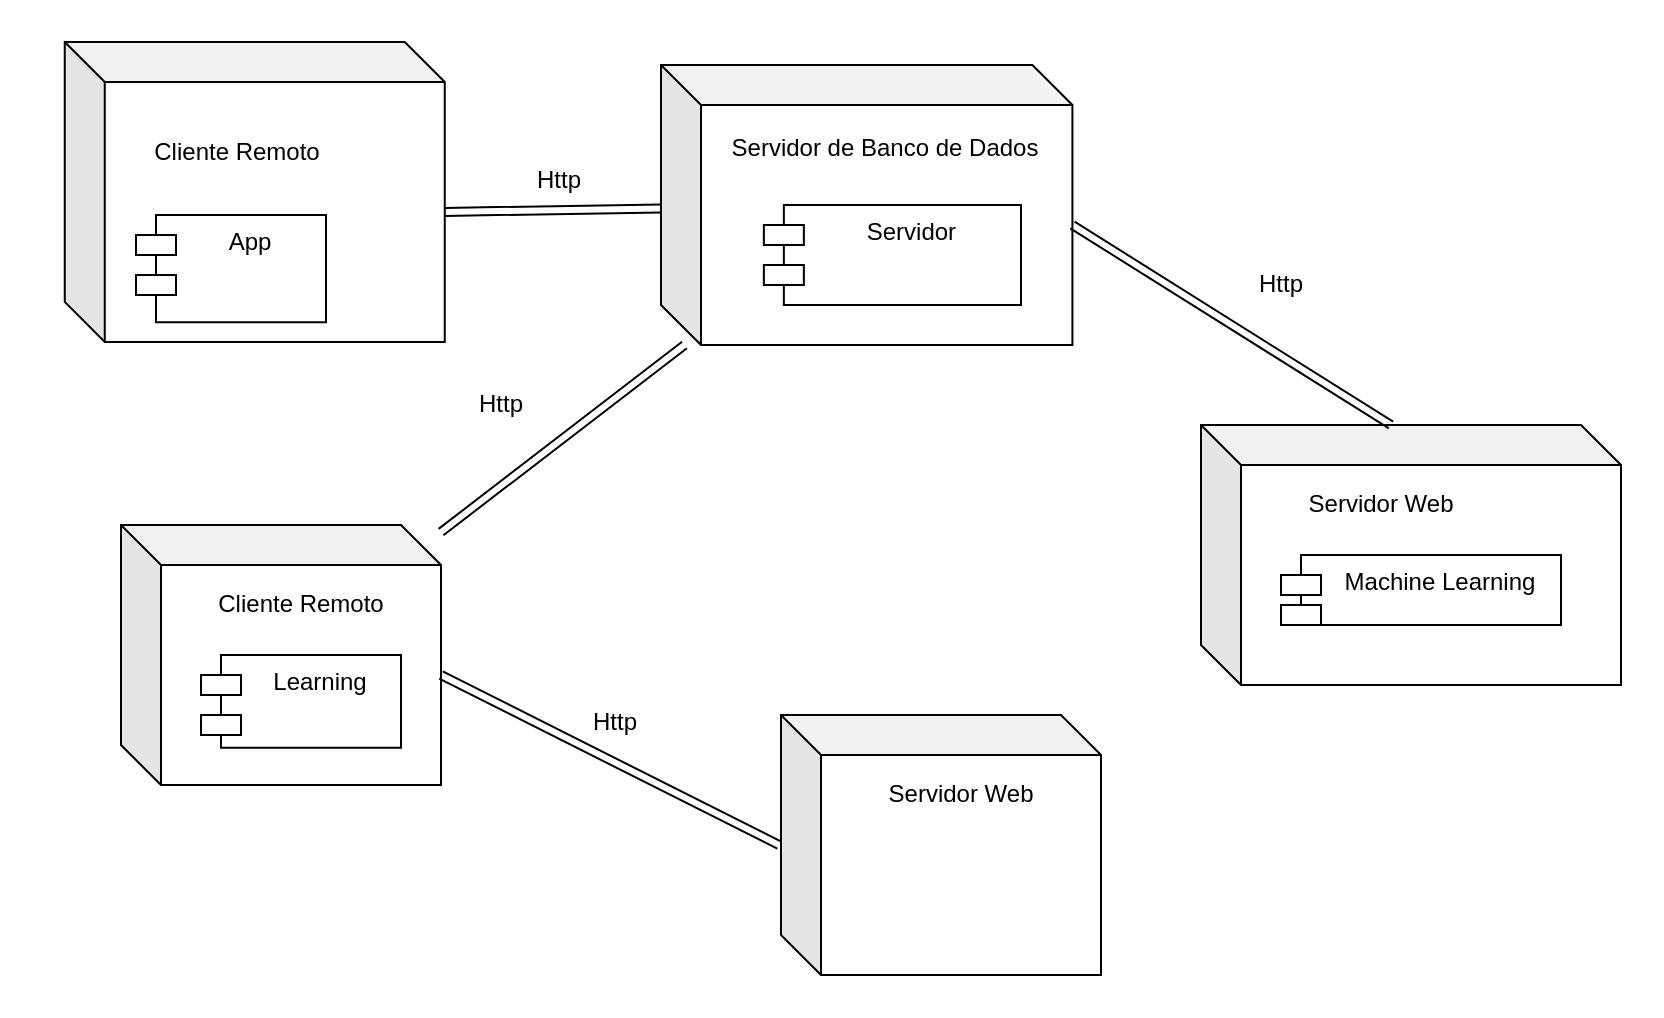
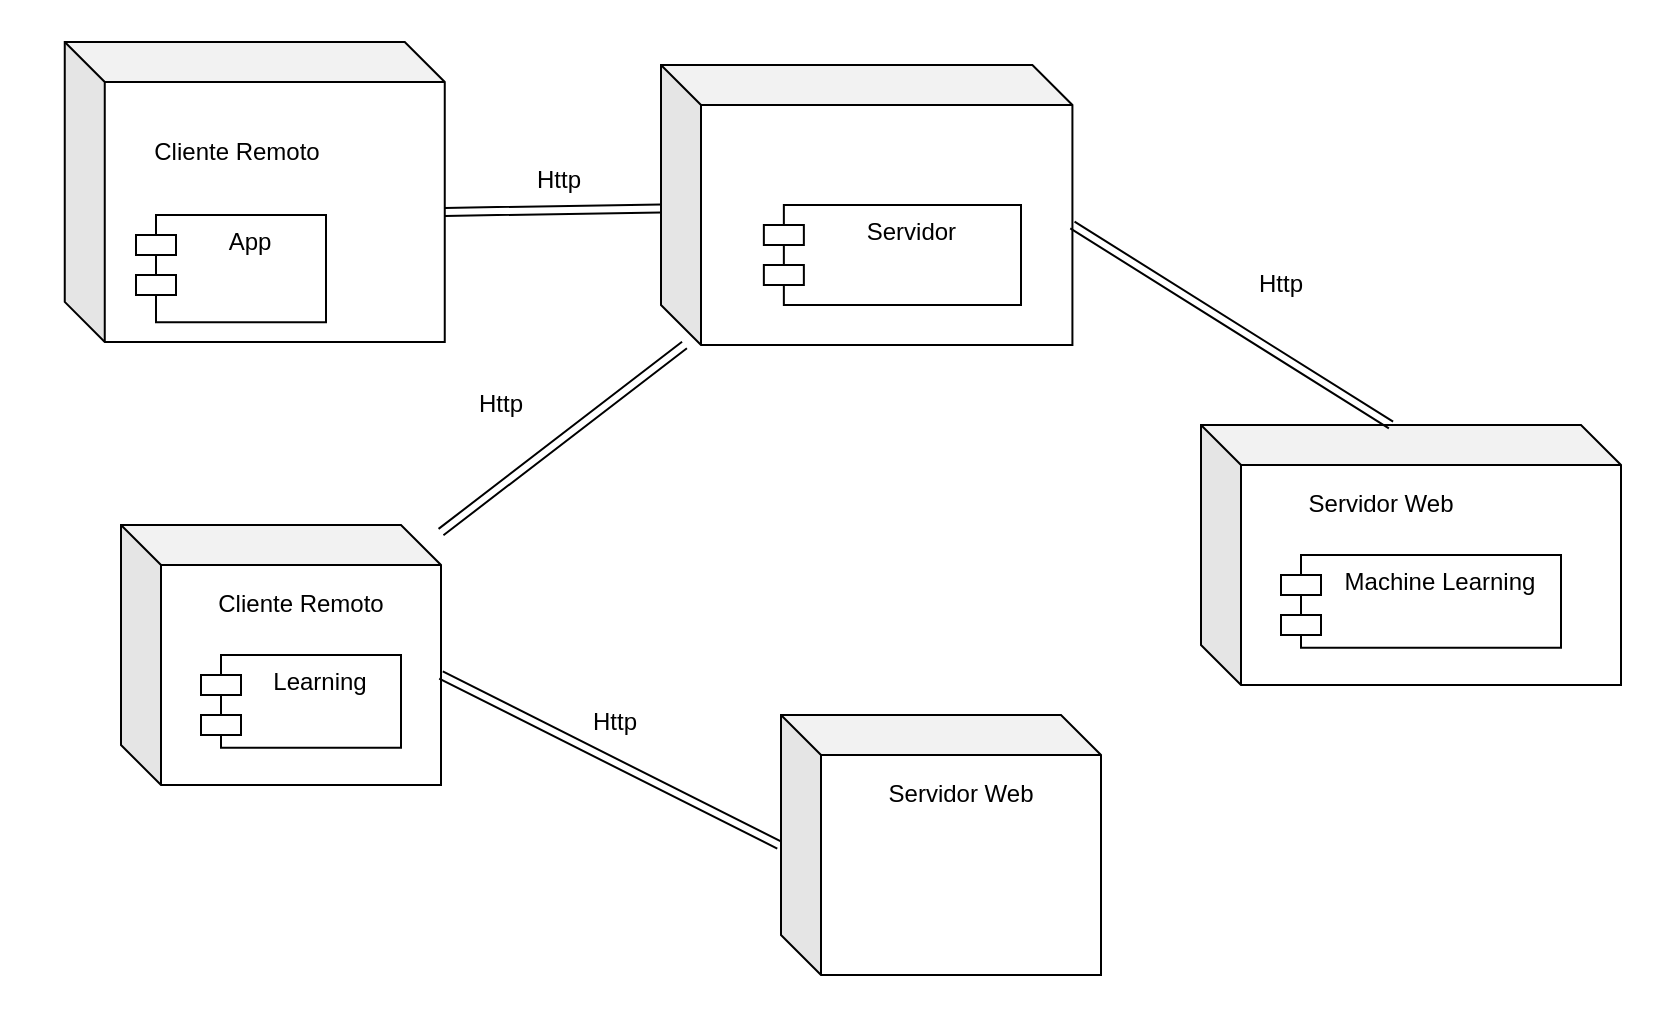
node "Servidor de Banco de Dados": removed
node "Machine Learning": size 280x70 -> 280x93
